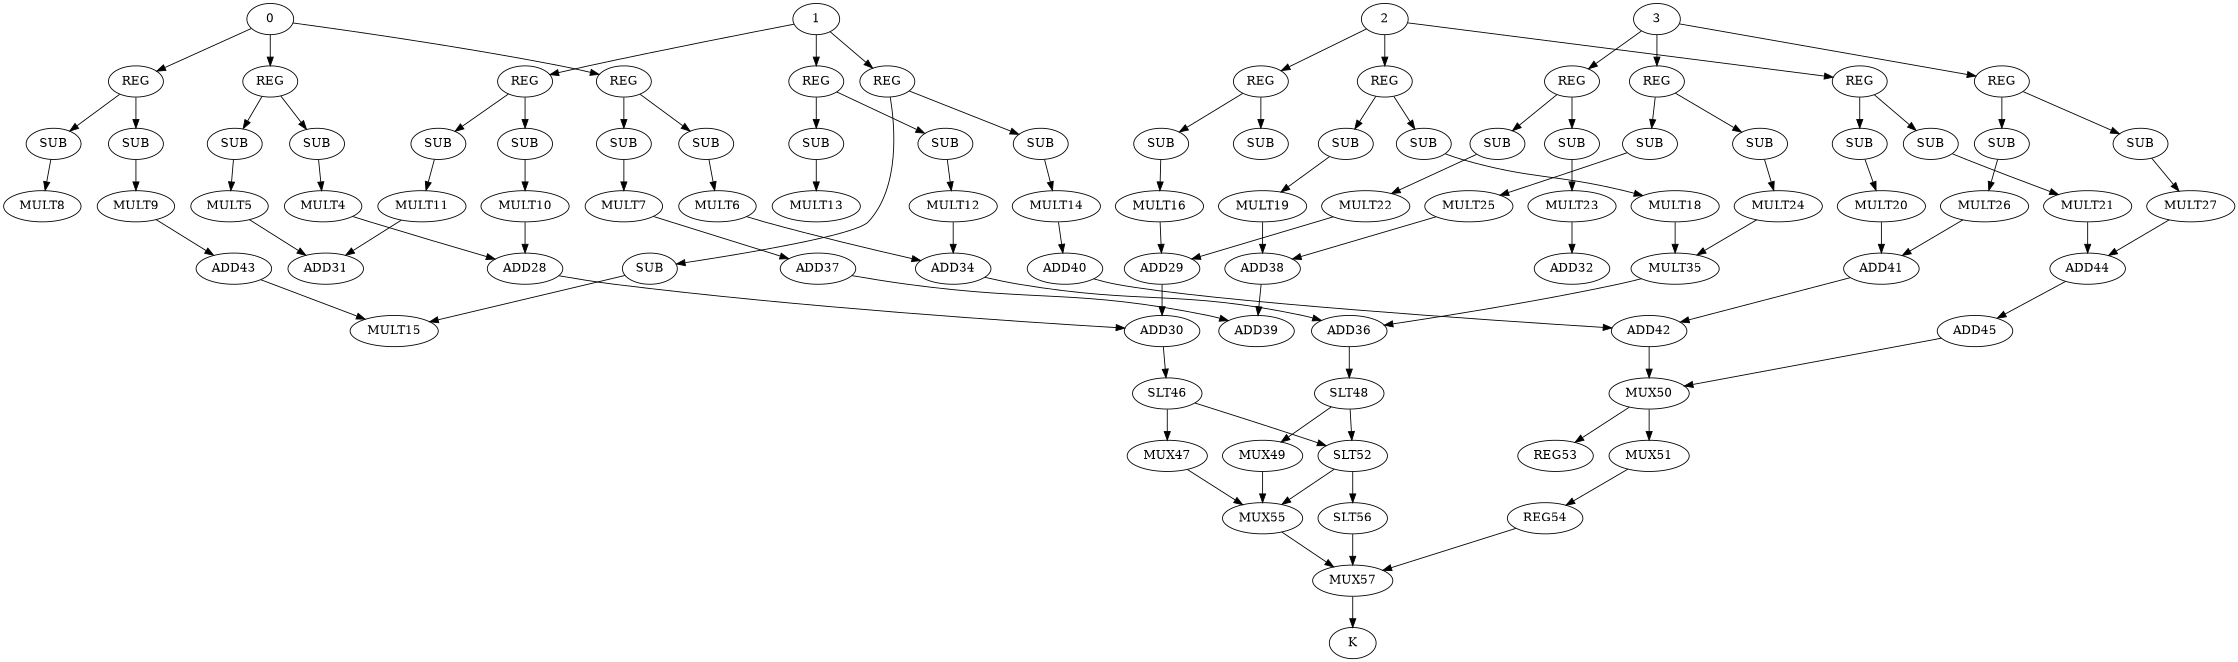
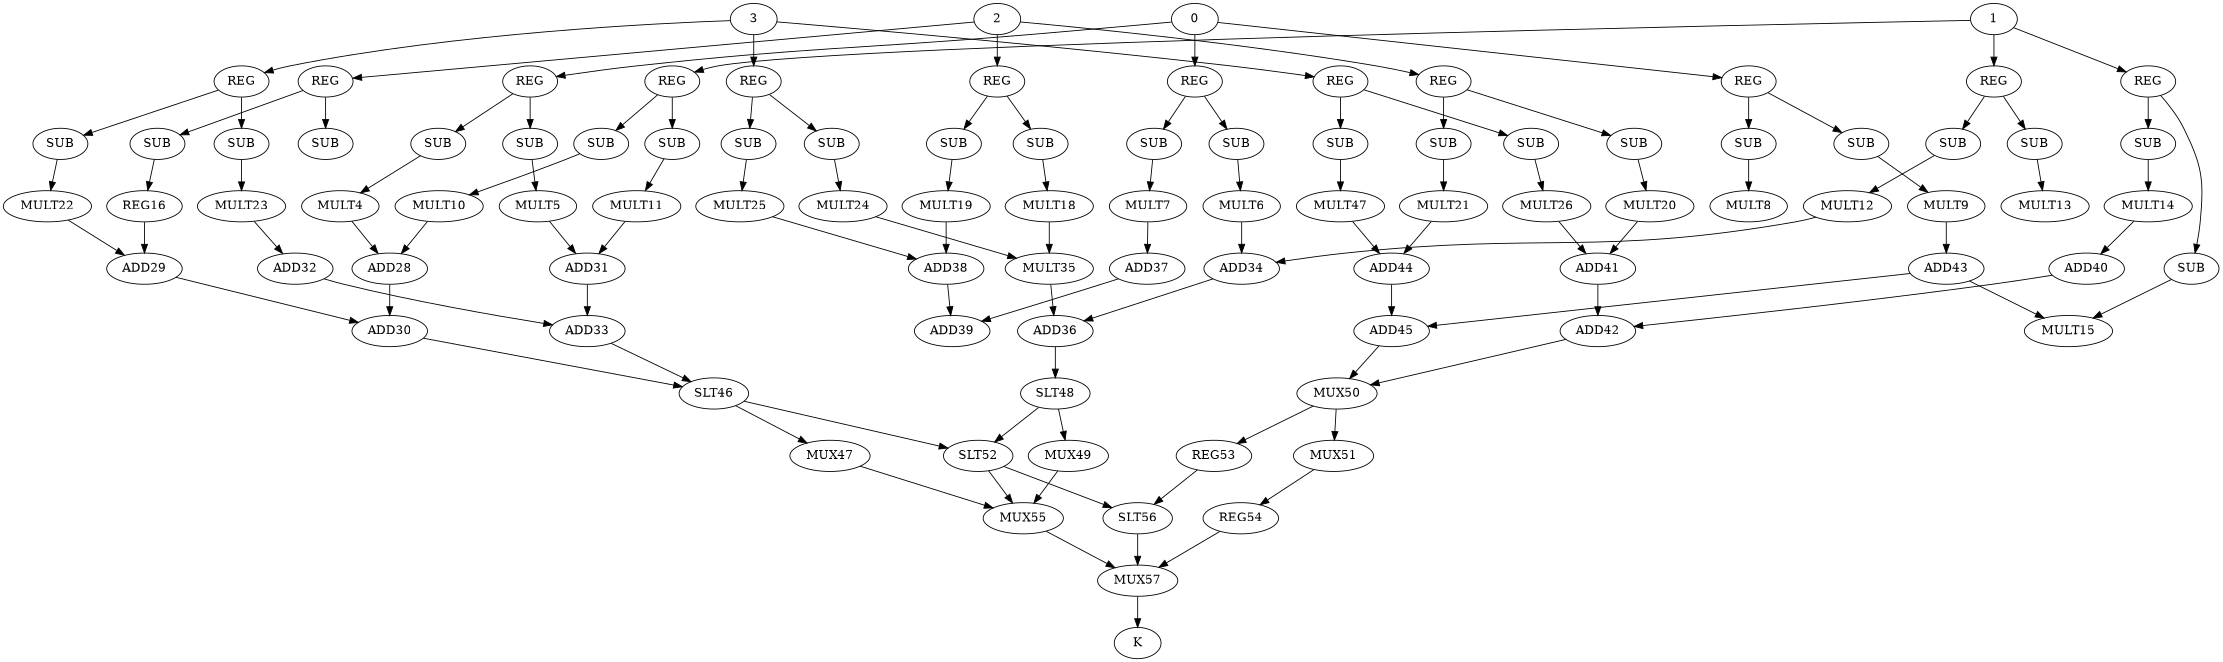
node "MULT16": label "MULT16" -> "REG16"
node "MULT27": label "MULT27" -> "MULT47"
edge "ADD43" -> "ADD45": added
node "ADD33": added
edge "REG53" -> "SLT56": added
